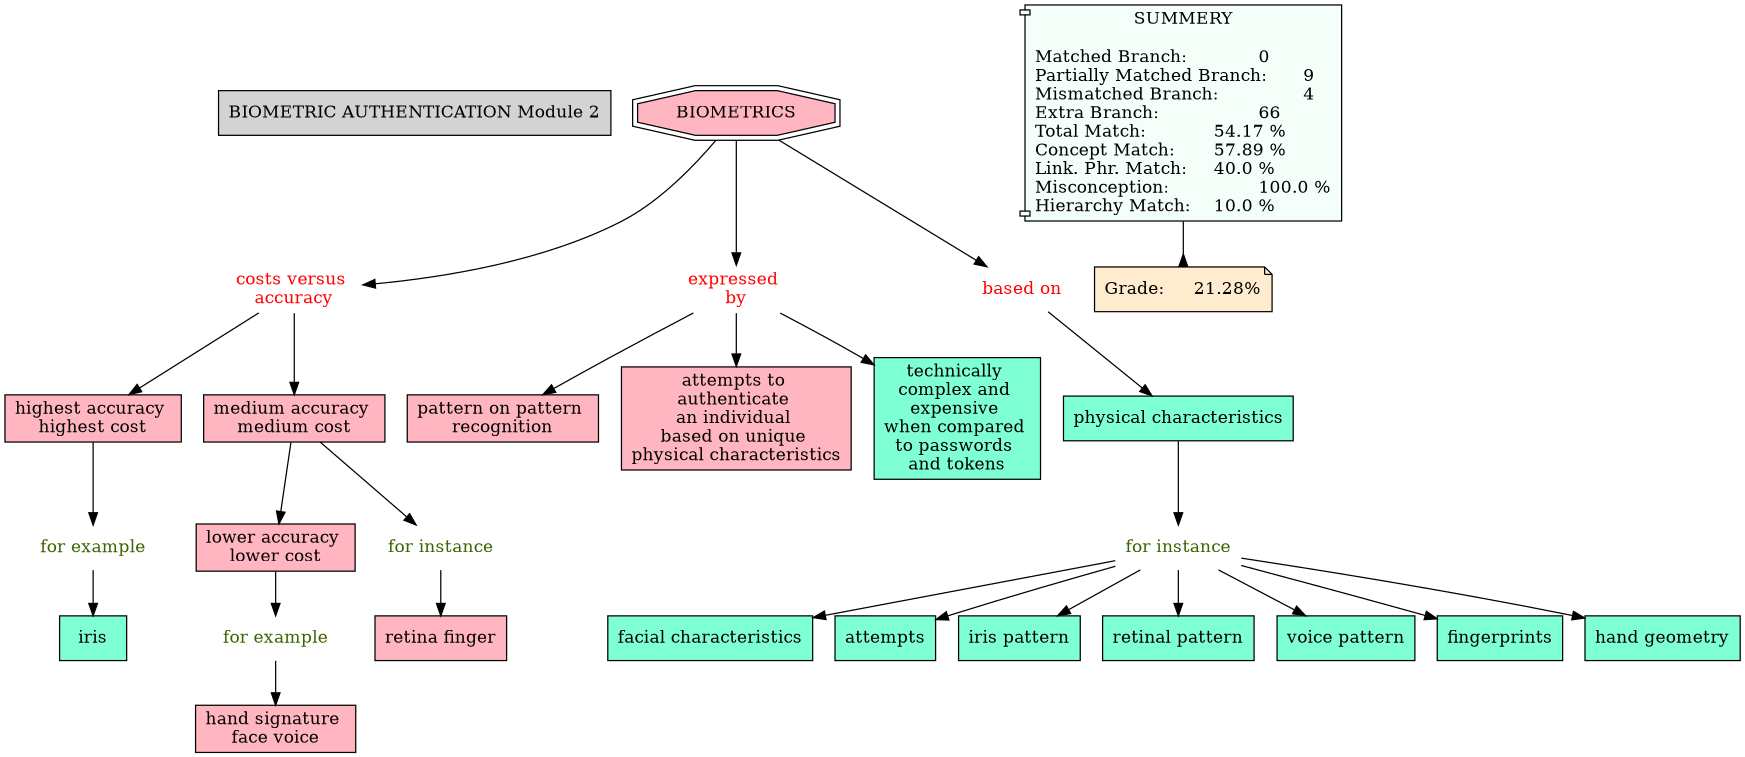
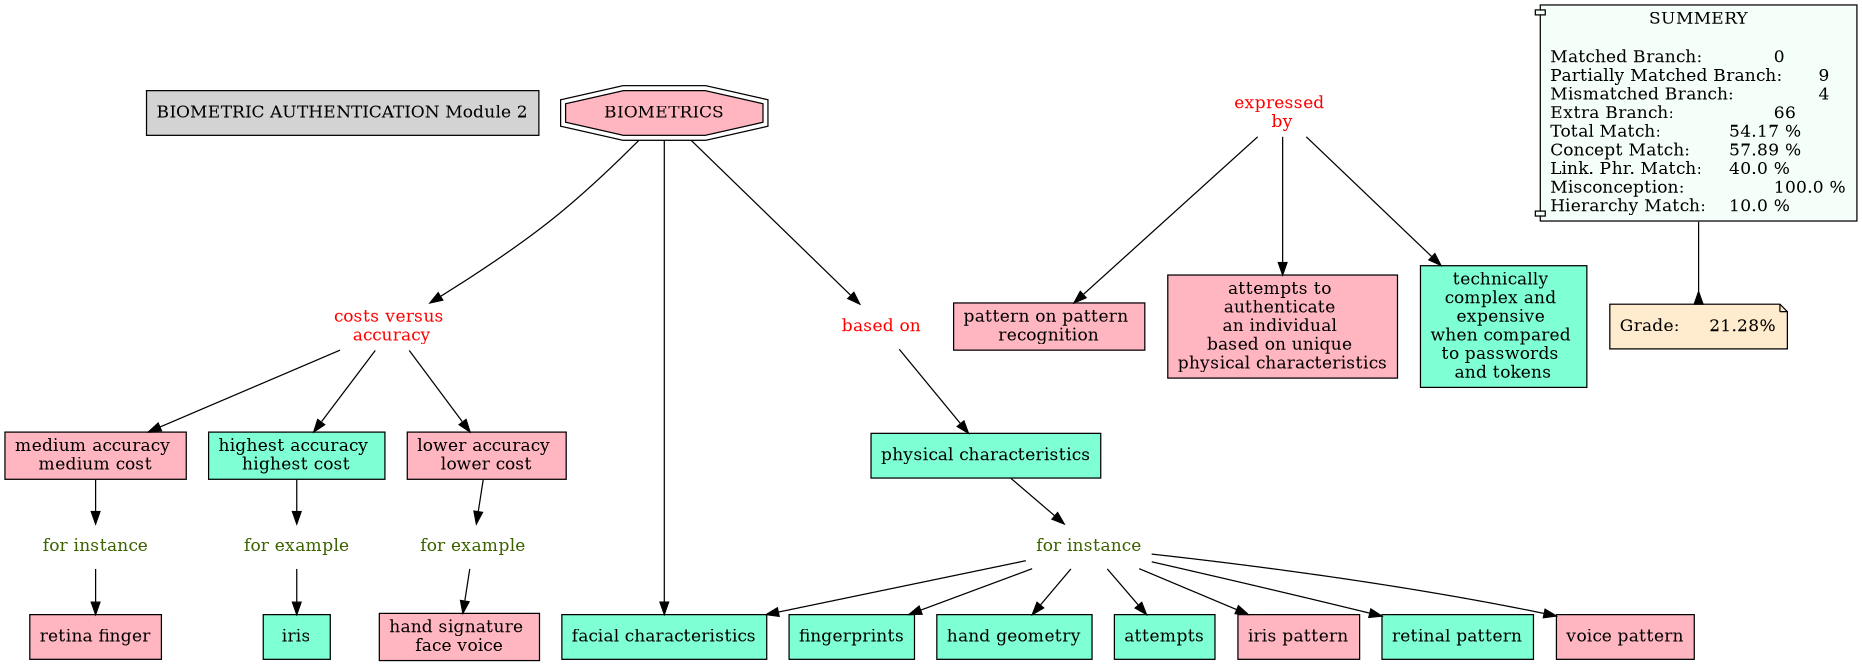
edge "BIOMETRICS" -> "expressed by": now "BIOMETRICS" -> "facial characteristics"
node "highest accuracy highest cost": fillcolor #ffb6c1 -> aquamarine
edge "medium accuracy medium cost" -> "lower accuracy lower cost": now "costs versus accuracy" -> "lower accuracy lower cost"
node "iris pattern": fillcolor aquamarine -> #ffb6c1
node "voice pattern": fillcolor aquamarine -> #ffb6c1
